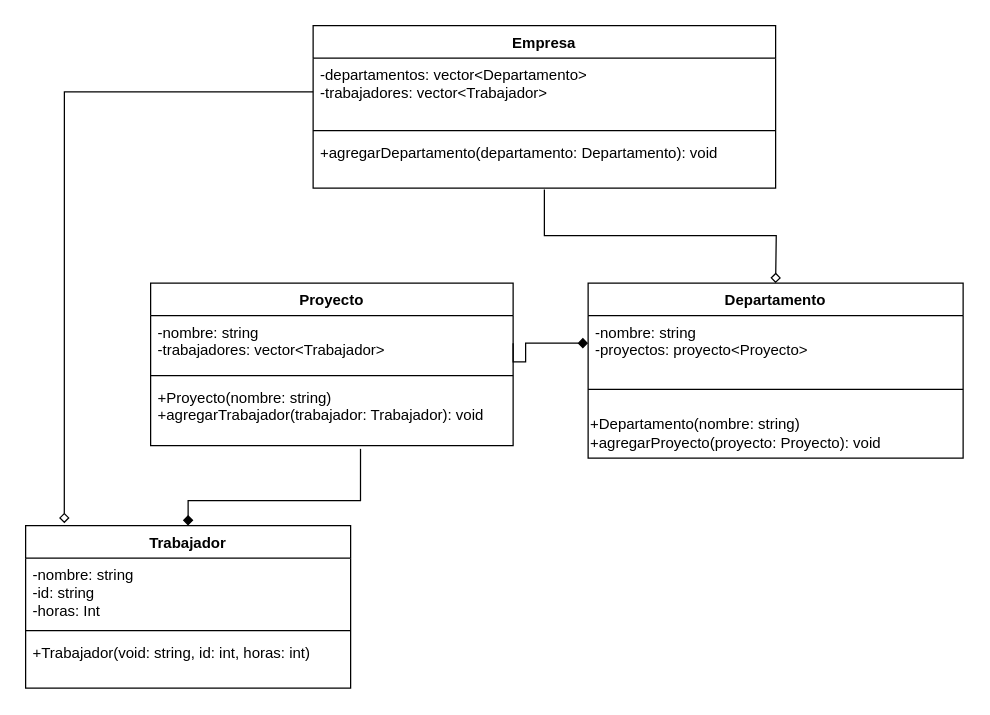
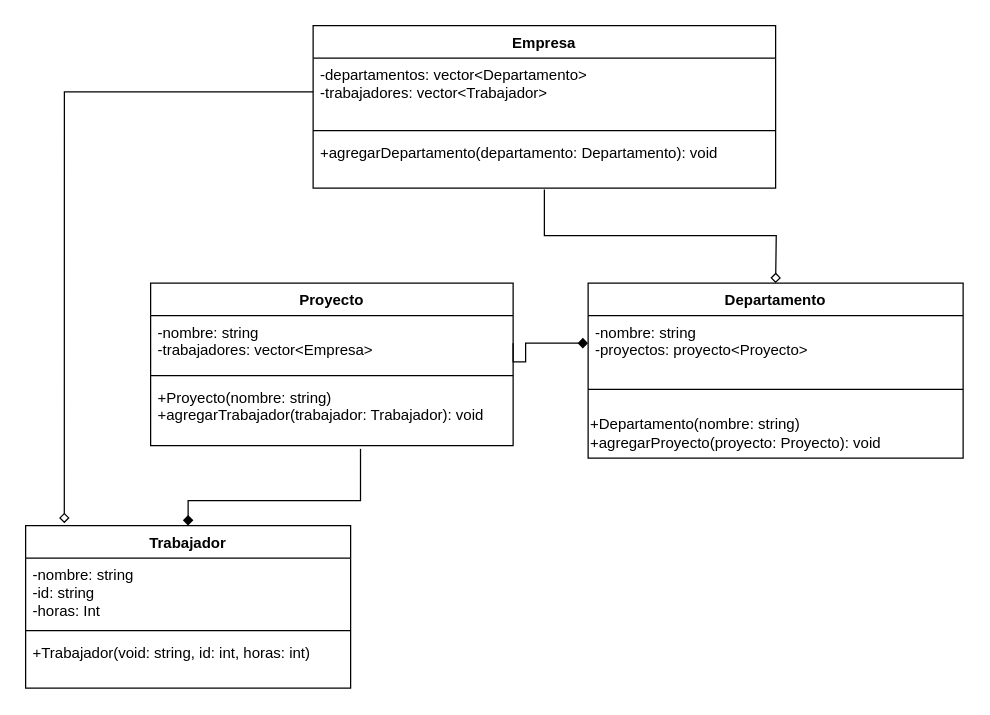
node "-nombre: string -trabajadores: vector<Trabajador>": label "-nombre: string -trabajadores: vector<Trabajador>" -> "-nombre: string -trabajadores: vector<Empresa>"
